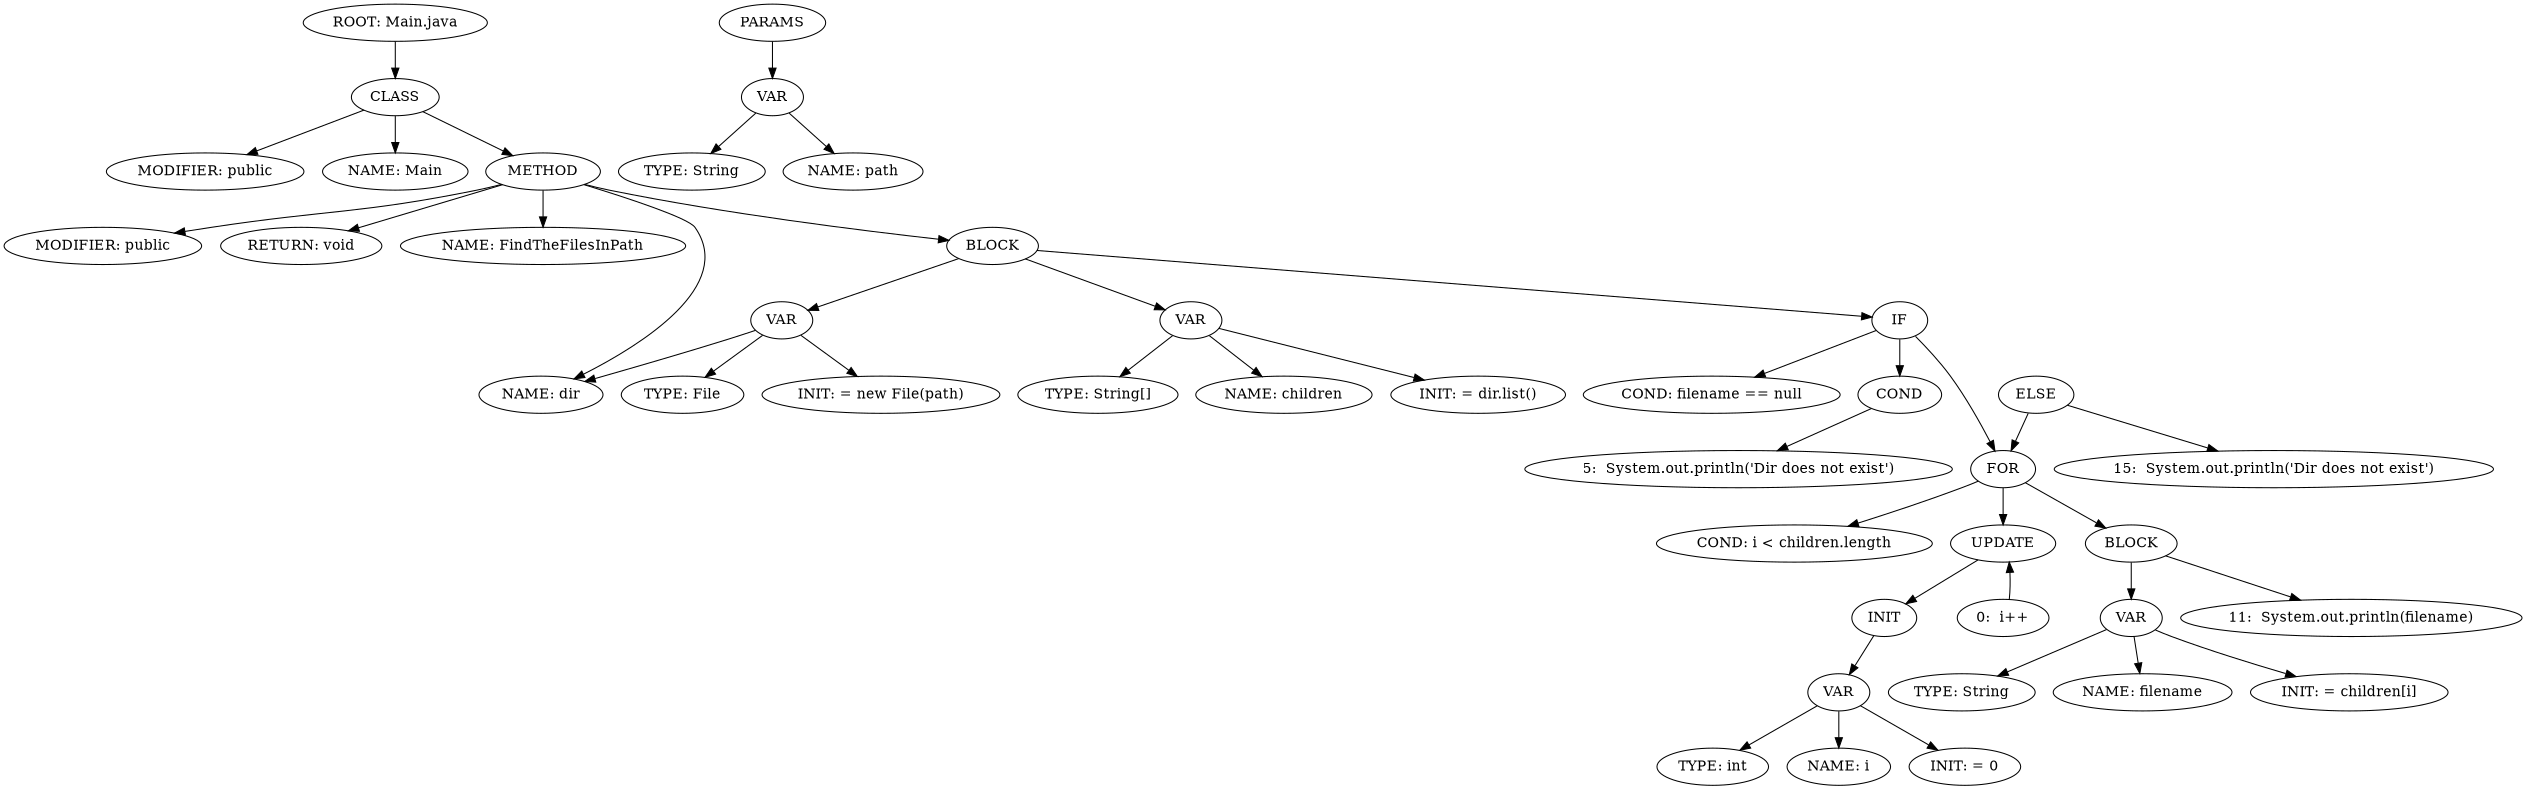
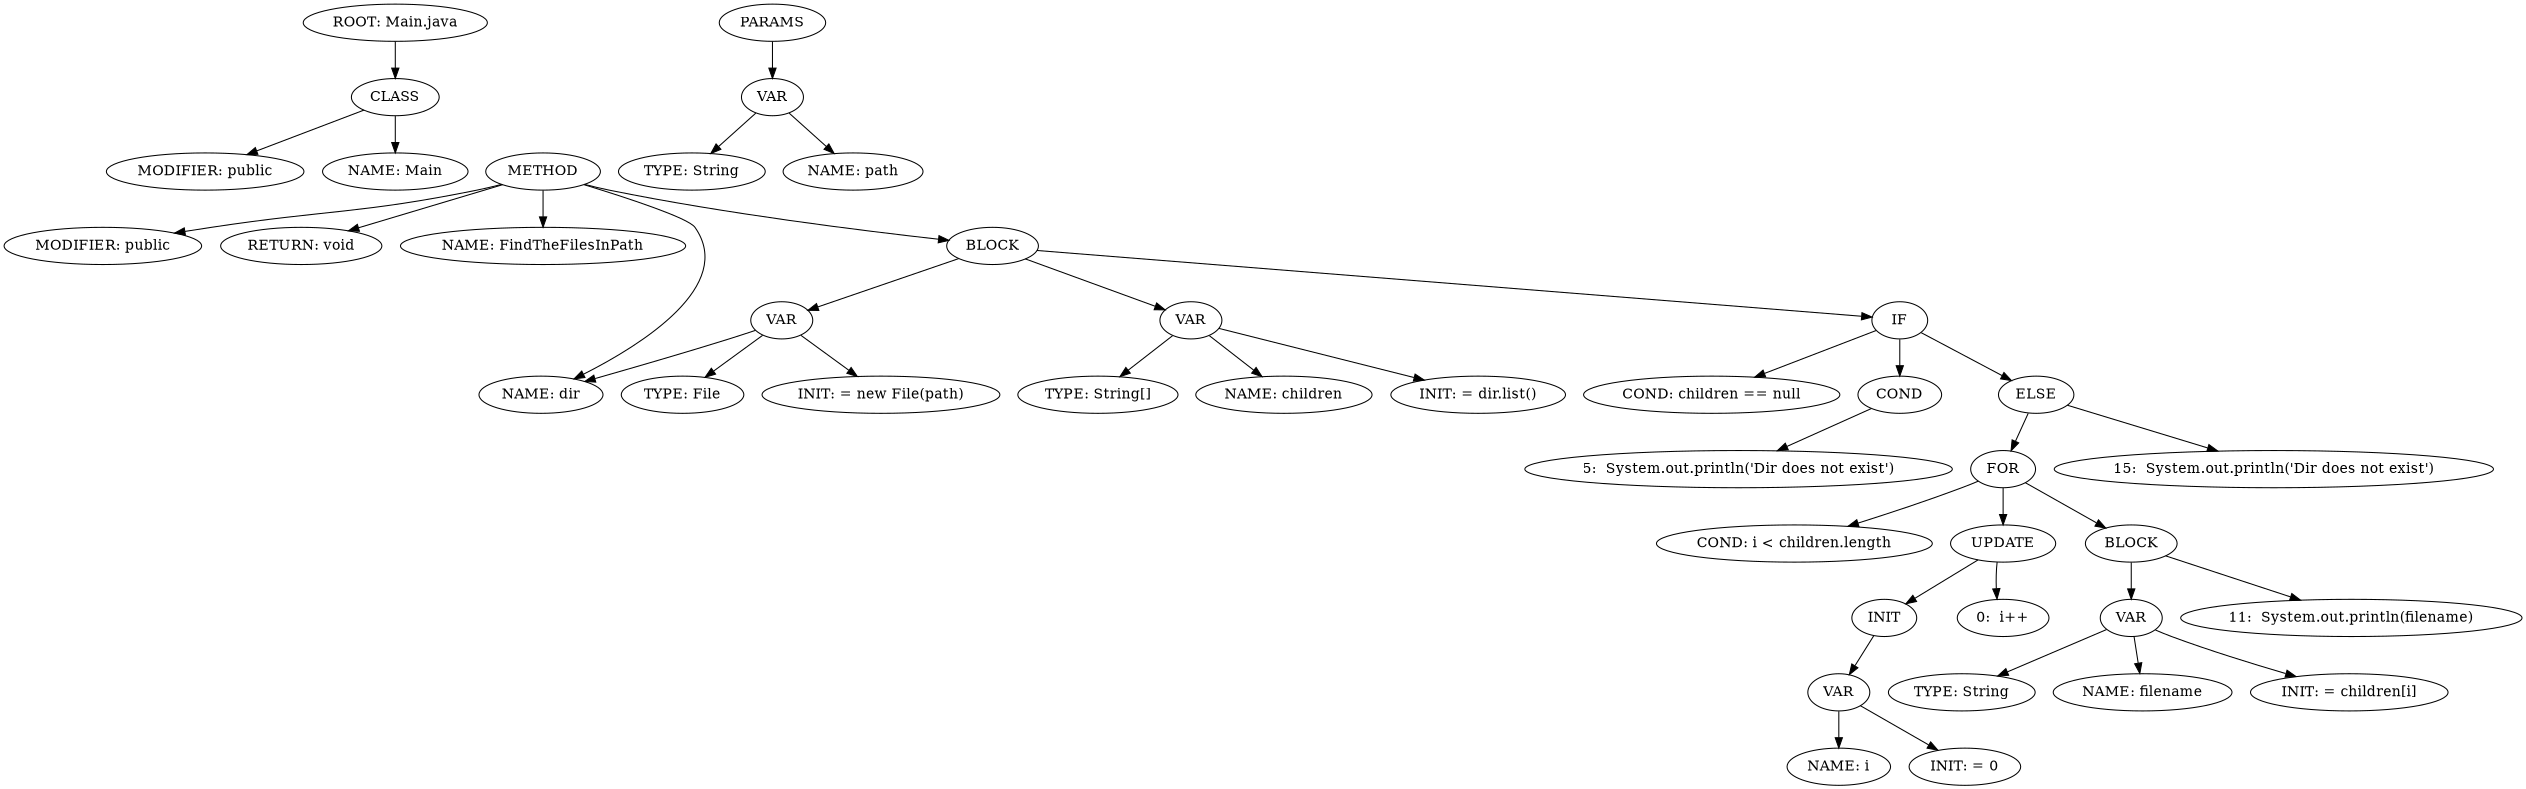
edge "CLASS" -> "METHOD": removed
edge "IF" -> "FOR": now "IF" -> "ELSE"
node "COND: filename == null": label "COND: filename == null" -> "COND: children == null"
edge "0:  i++" -> "UPDATE": reversed
node "TYPE: int": removed
